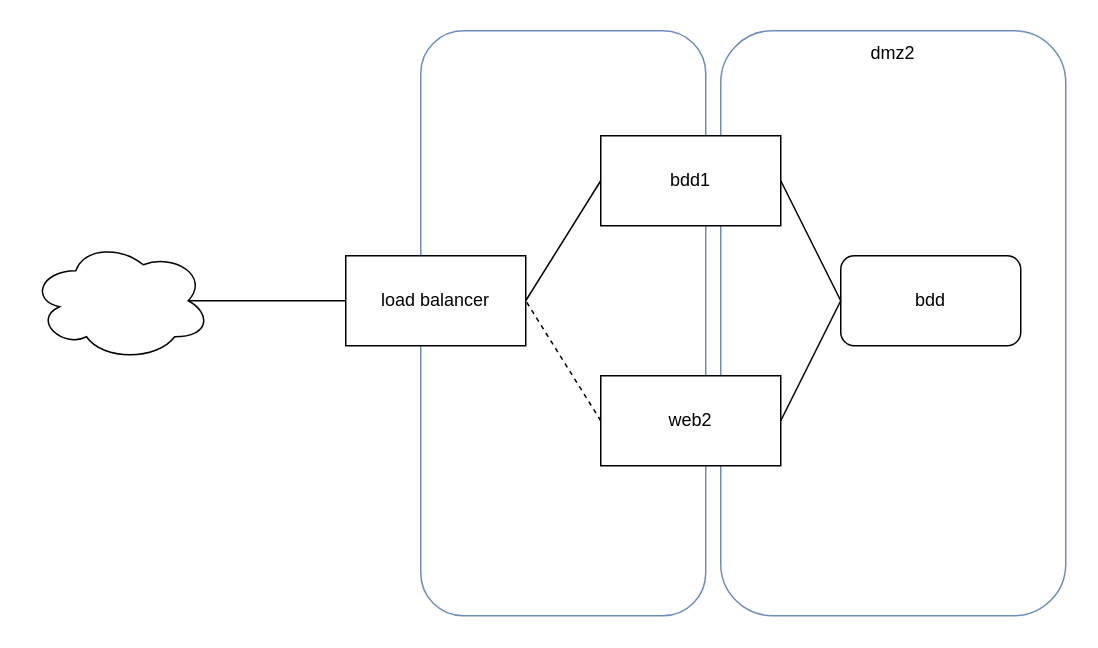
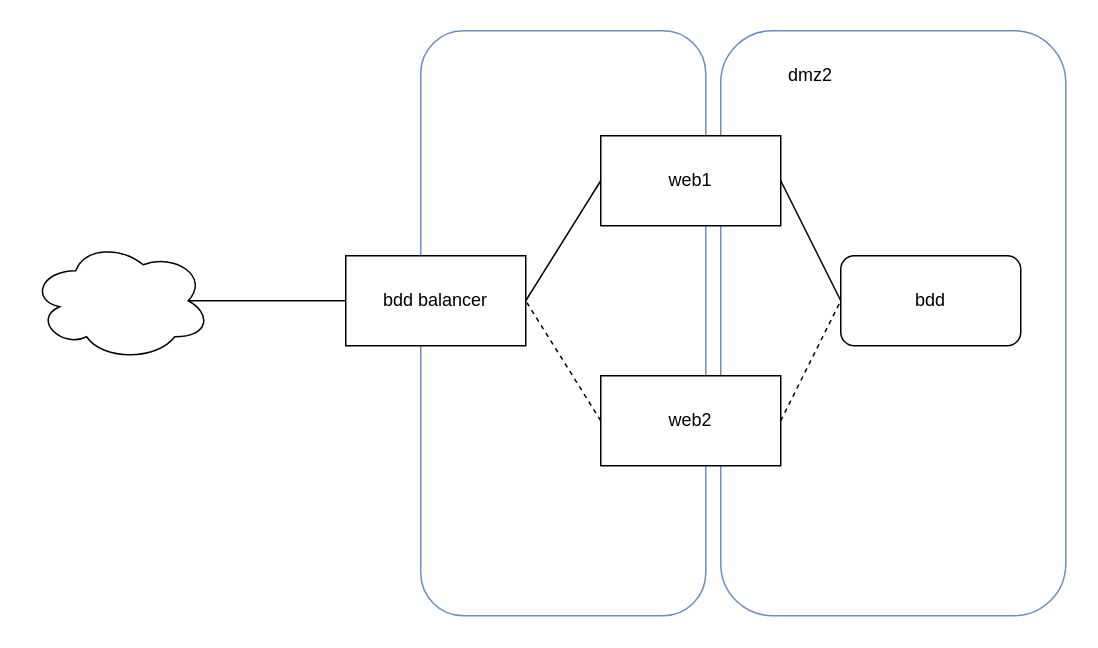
node "dmz2": moved (893, 53) -> (811, 76)
node "bdd1": label "bdd1" -> "web1"
node "load balancer": label "load balancer" -> "bdd balancer"
edge "bdd" -- "web2": style solid -> dashed
